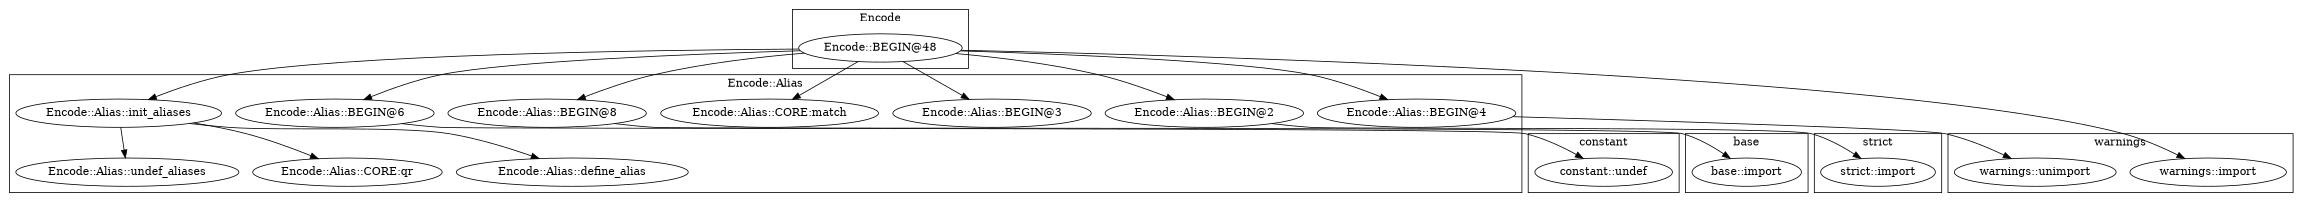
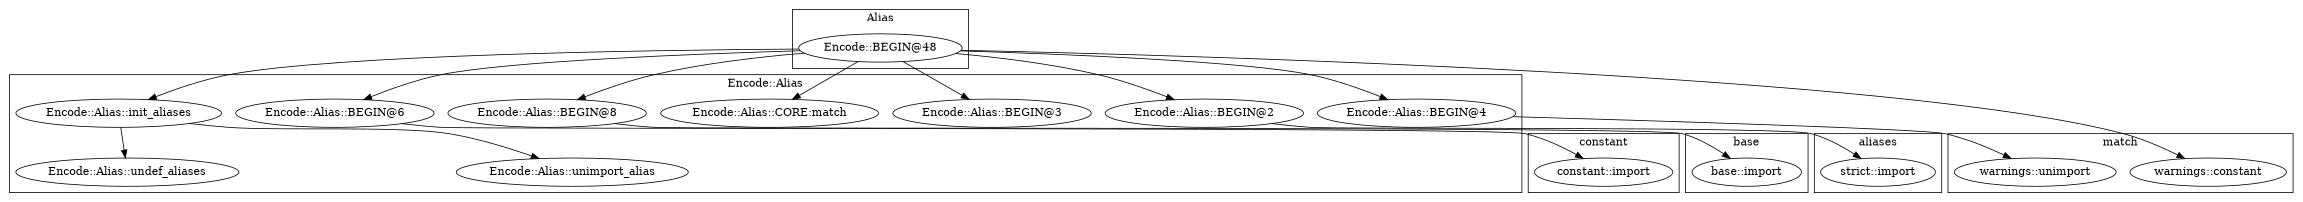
cluster "Encode": label "Encode" -> "Alias"
cluster "strict": label "strict" -> "aliases"
cluster "warnings": label "warnings" -> "match"
node "Encode::Alias::CORE:qr": removed
node "Encode::Alias::define_alias": label "Encode::Alias::define_alias" -> "Encode::Alias::unimport_alias"
node "constant::undef": label "constant::undef" -> "constant::import"
node "warnings::import": label "warnings::import" -> "warnings::constant"
